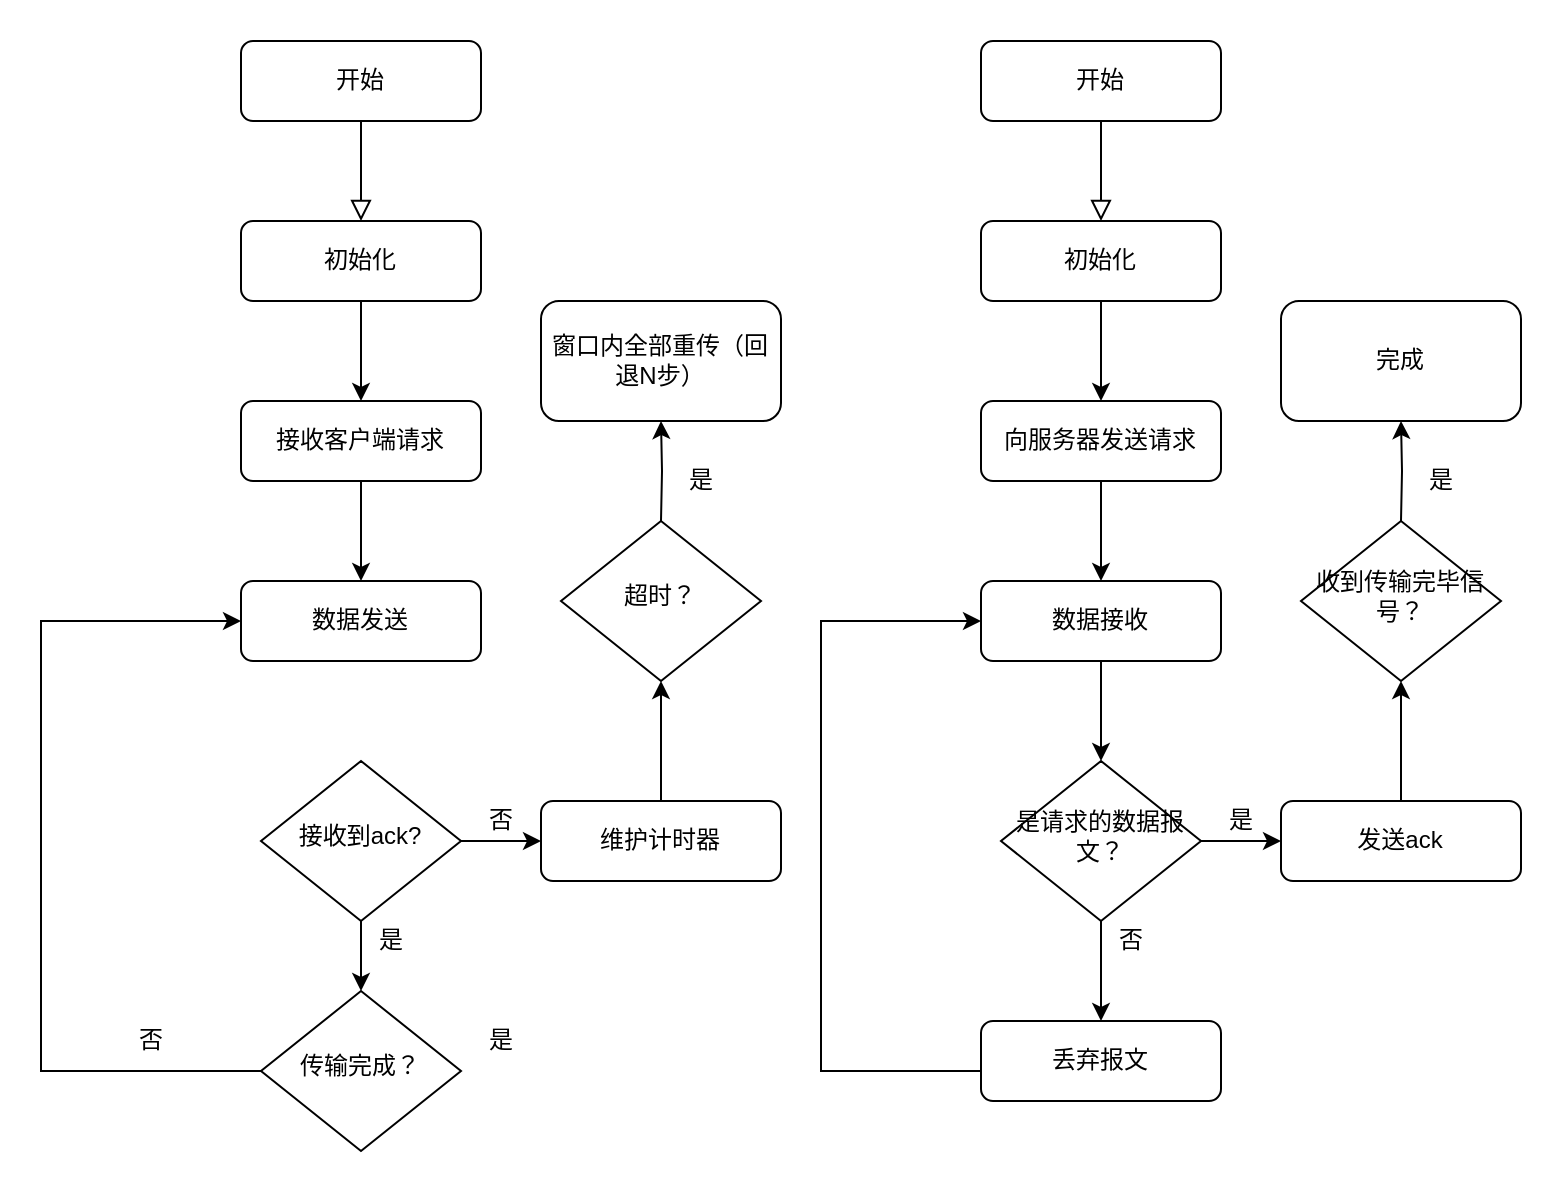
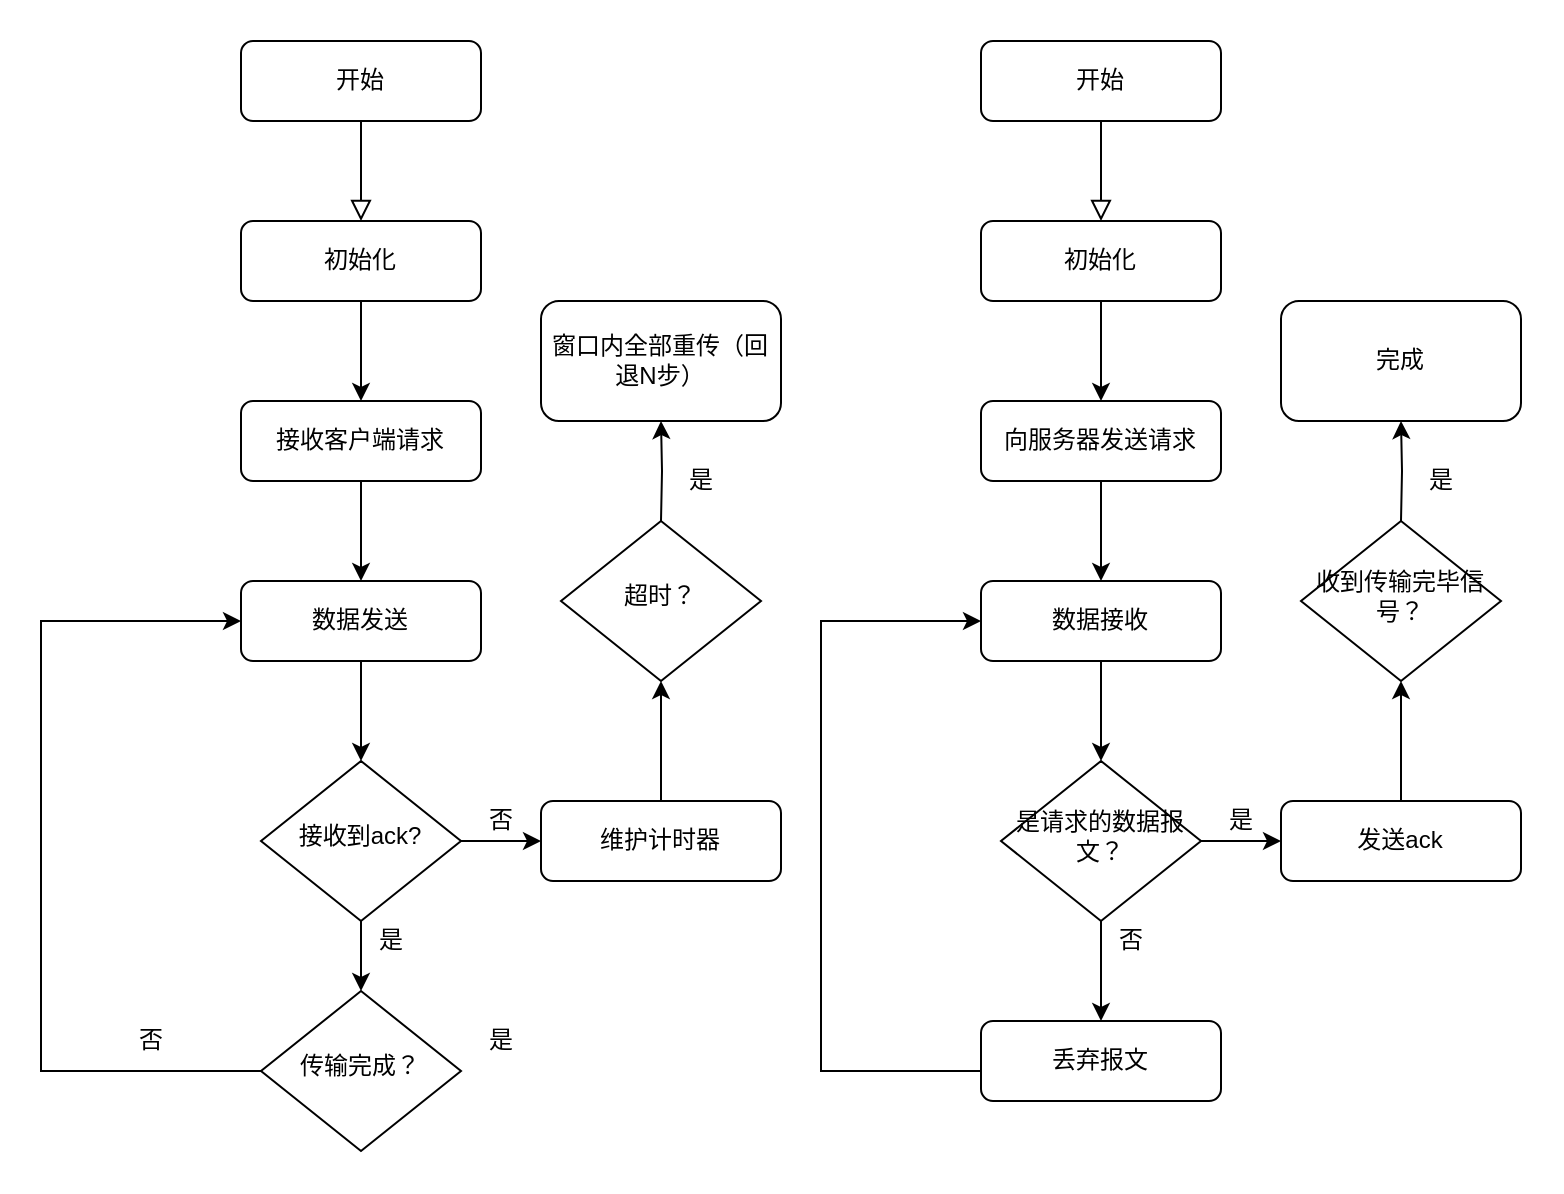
edge "数据发送" -> "接收到ack?": added
